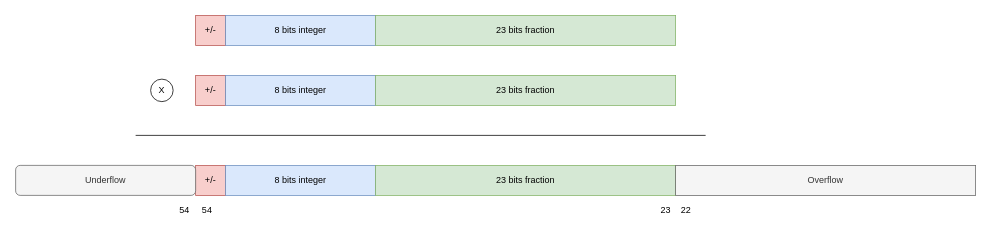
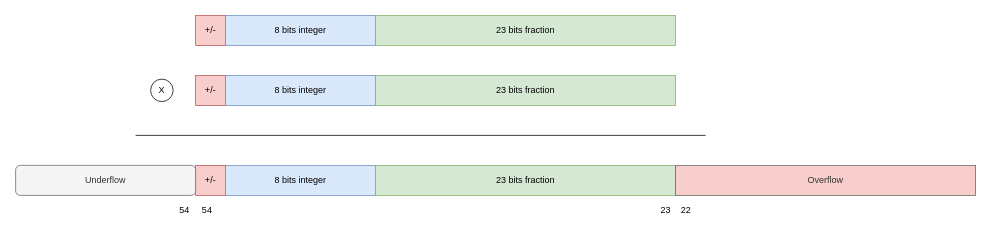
node "Overflow": fillcolor #f5f5f5 -> #f8cecc
